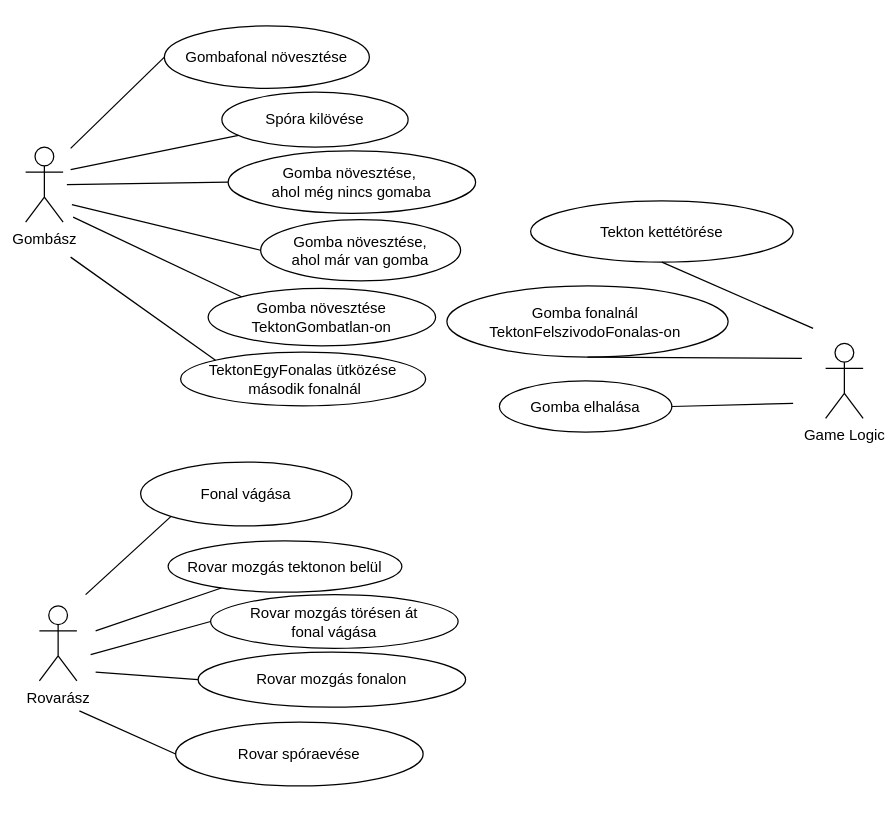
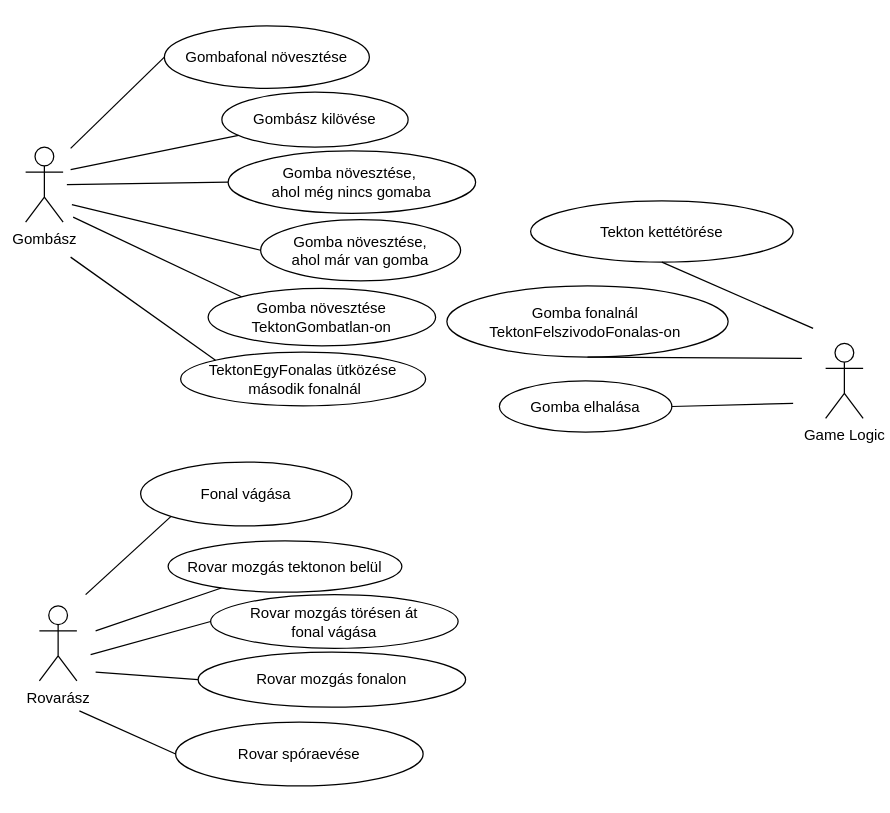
node "Spóra kilövése": label "Spóra kilövése" -> "Gombász kilövése"
